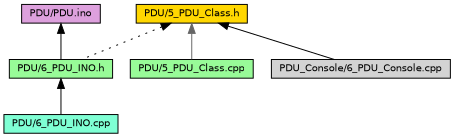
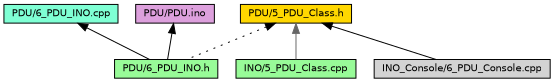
node "PDU/5_PDU_Class.cpp": label "PDU/5_PDU_Class.cpp" -> "INO/5_PDU_Class.cpp"
node "PDU_Console/6_PDU_Console.cpp": label "PDU_Console/6_PDU_Console.cpp" -> "INO_Console/6_PDU_Console.cpp"
edge "PDU/6_PDU_INO.cpp" -> "PDU/6_PDU_INO.h": reversed
